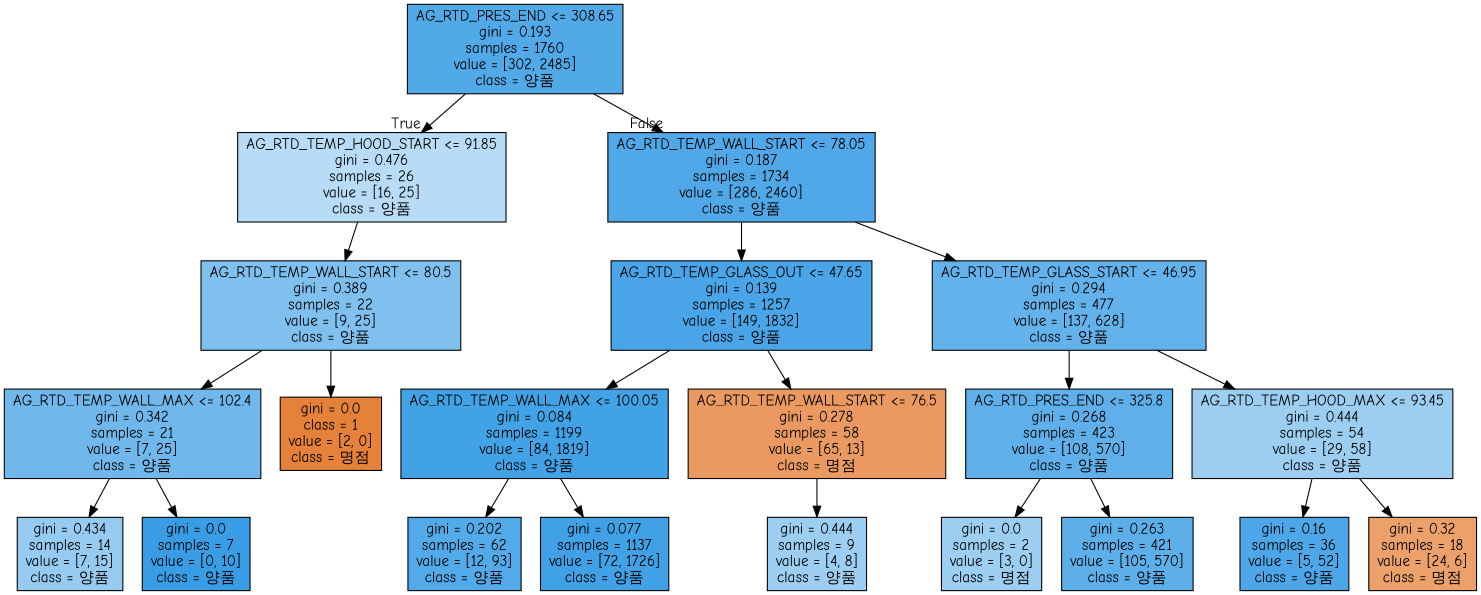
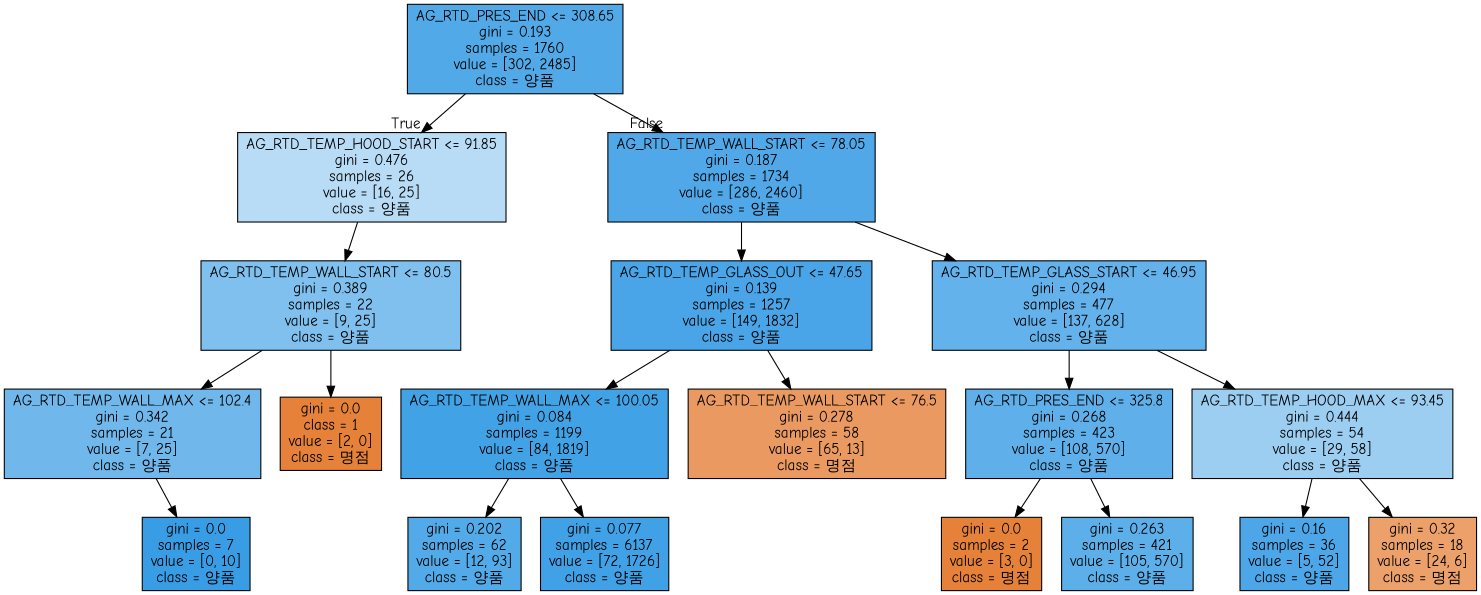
node "gini = 0.434 samples = 14 value = [7, 15] class = 양품": removed
node "gini = 0.077 samples = 1137 value = [72, 1726] class = 양품": label "gini = 0.077 samples = 1137 value = [72, 1726] class = 양품" -> "gini = 0.077 samples = 6137 value = [72, 1726] class = 양품"
node "gini = 0.444 samples = 9 value = [4, 8] class = 양품": removed
node "gini = 0.0 samples = 2 value = [3, 0] class = 명점": fillcolor #9ccef2 -> #e58139
